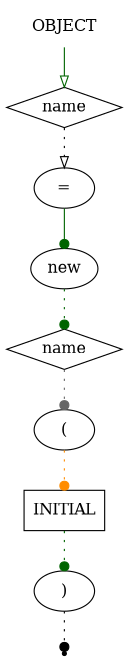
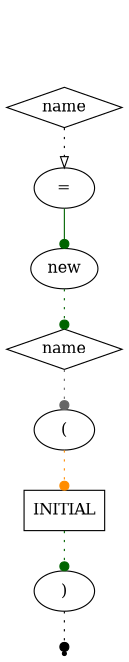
node "OBJECT": removed
